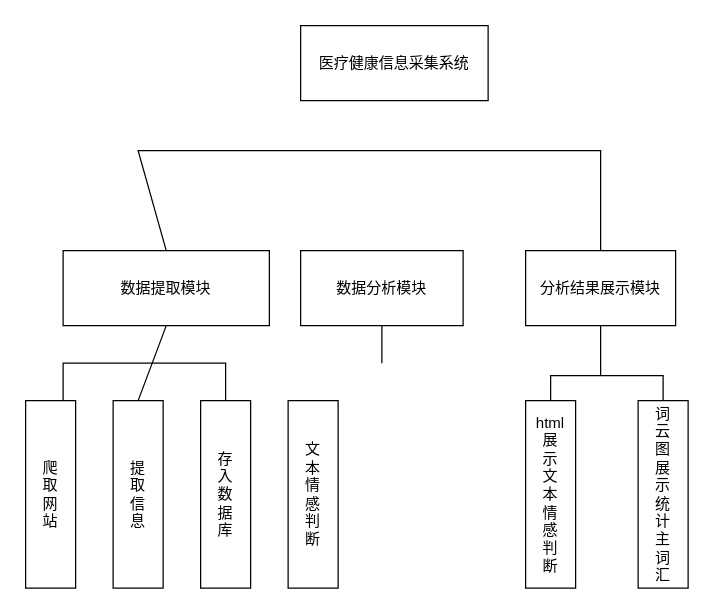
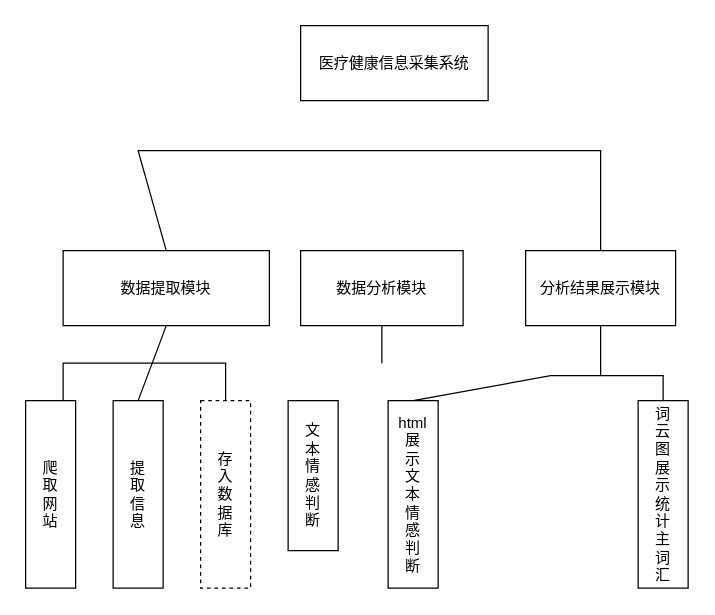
node "存 入 数 据 库": style solid -> dashed
node "文 本 情 感 判 断": size 50x188 -> 50x150
node "html 展 示 文 本 情 感 判 断": moved (551, 494) -> (413, 494)
